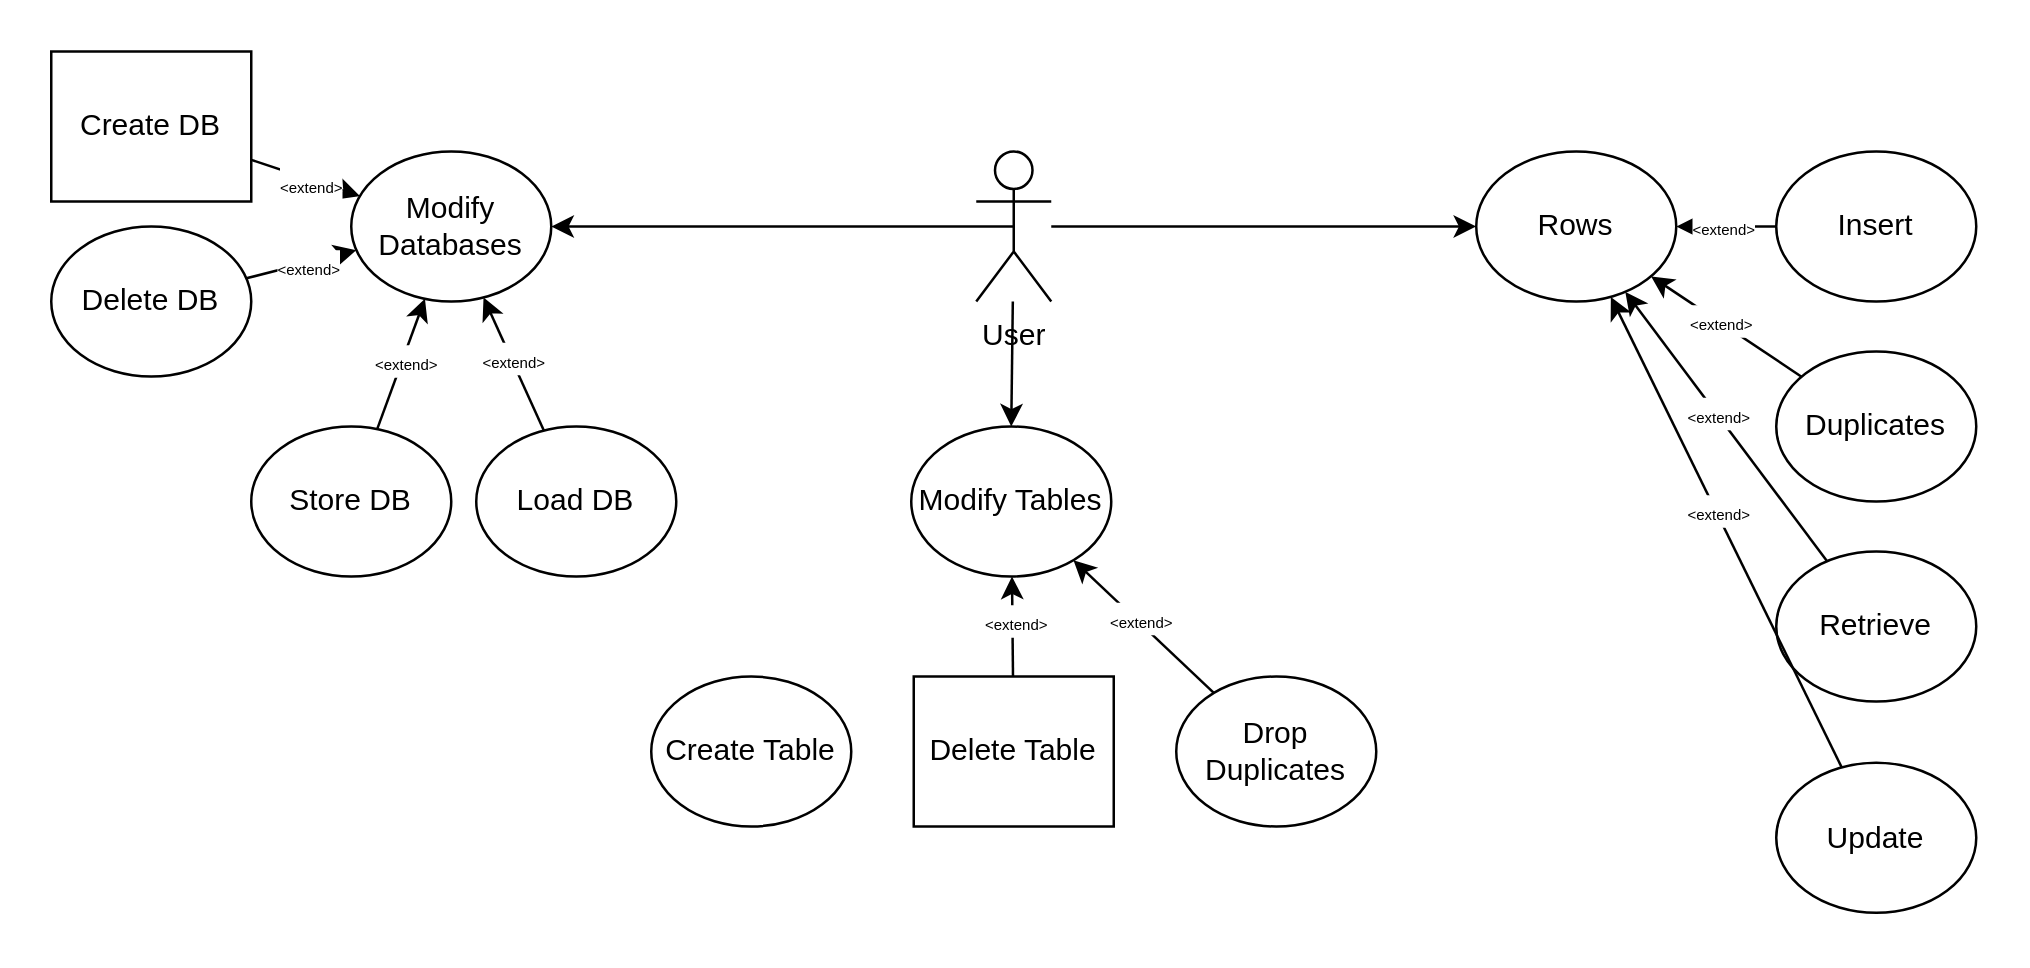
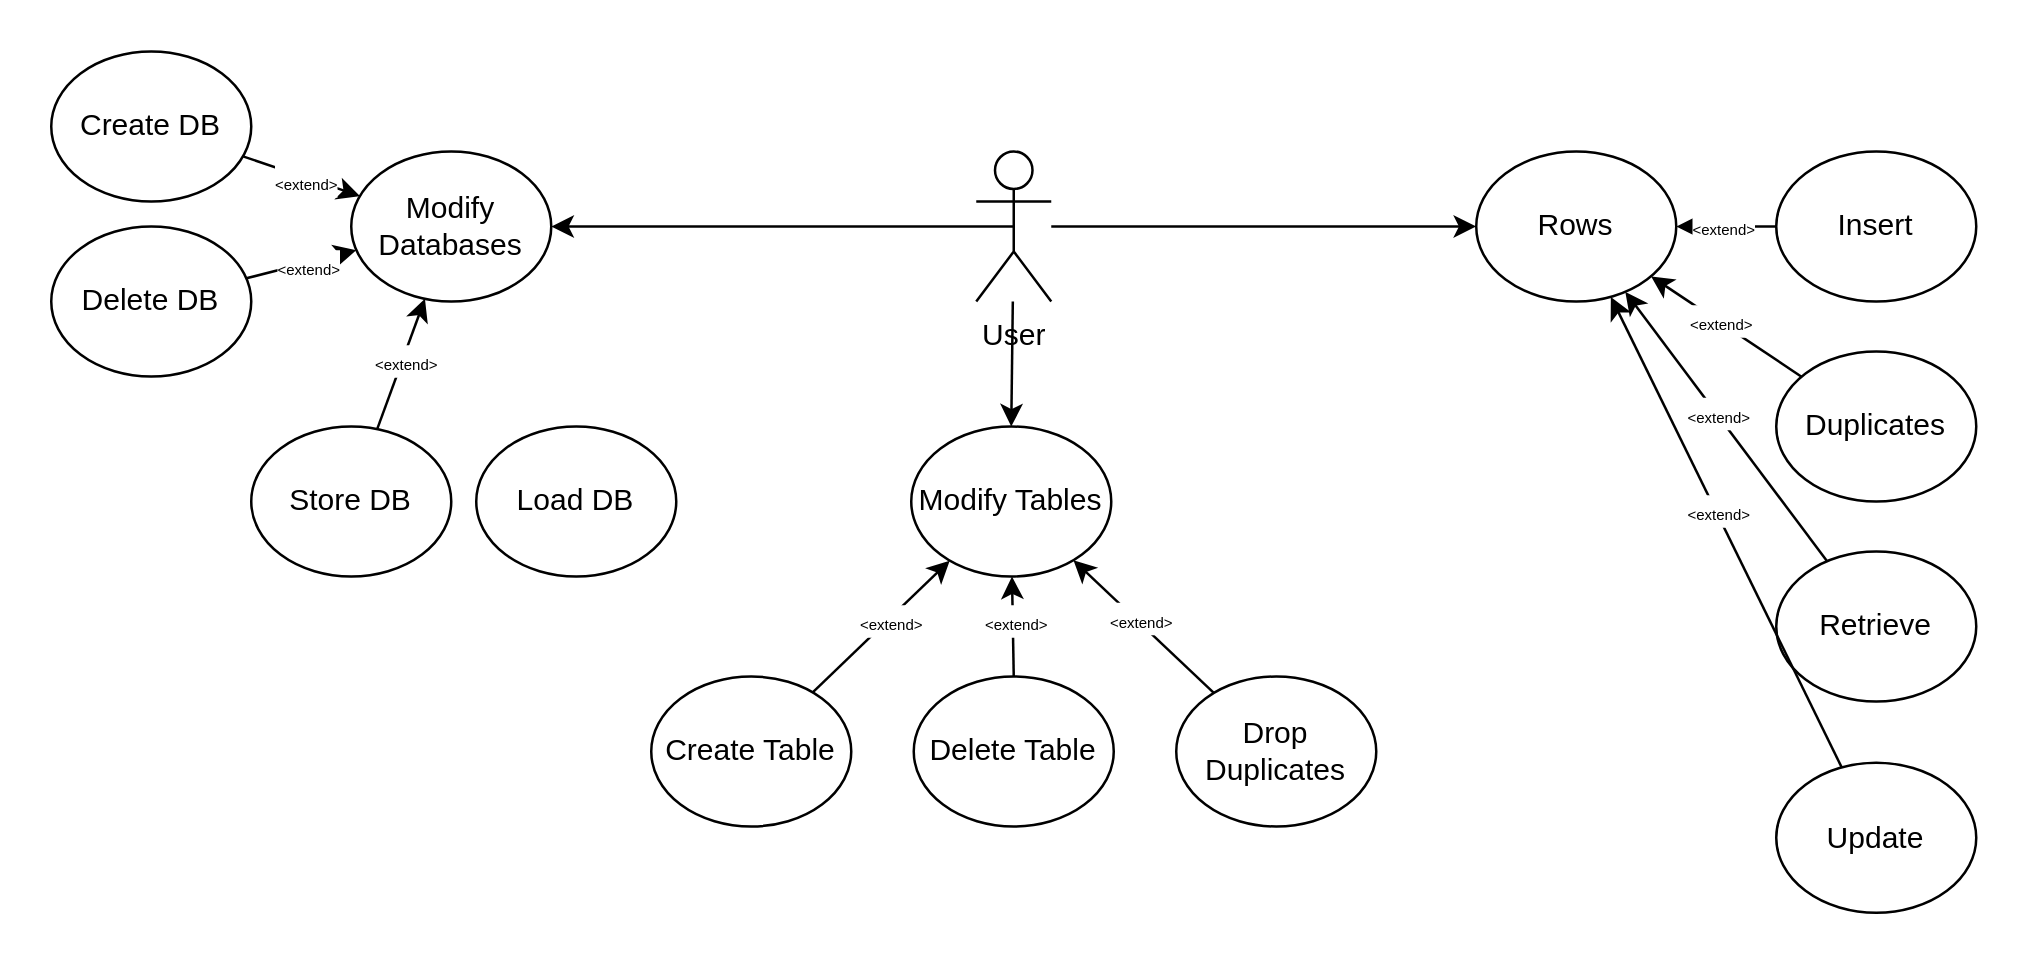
node "Create DB": shape rectangle -> ellipse
edge "Load DB" -> "Modify Databases": removed, label "<extend>"
edge "Create Table" -> "Modify Tables": added, label "<extend>"
node "Delete Table": shape rectangle -> ellipse
